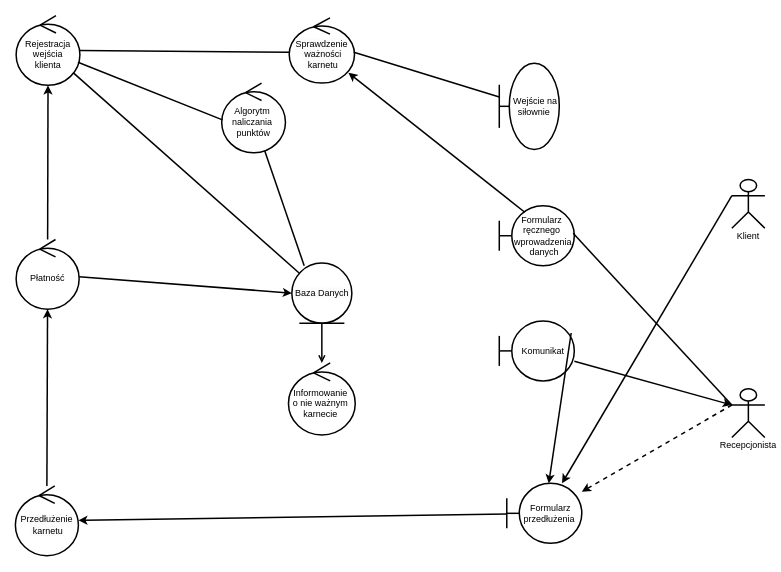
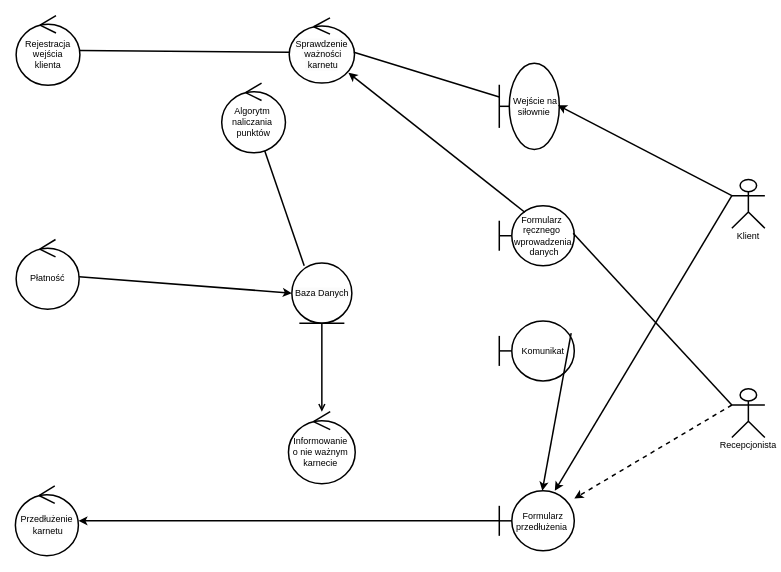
edge "Rejestracja wejścia klienta" -- "Algorytm naliczania punktów": removed
edge "Klient" -> "Wejście na siłownie": added
edge "Płatność" -> "Rejestracja wejścia klienta": removed
edge "Rejestracja wejścia klienta" -- "Baza Danych": removed
edge "Komunikat" -> "Recepcjonista": removed
node "Informowanie o nie ważnym karnecie": moved (322, 399) -> (322, 447)
edge "Przedłużenie karnetu" -> "Płatność": removed
node "Formularz przedłużenia": moved (544, 513) -> (537, 521)
